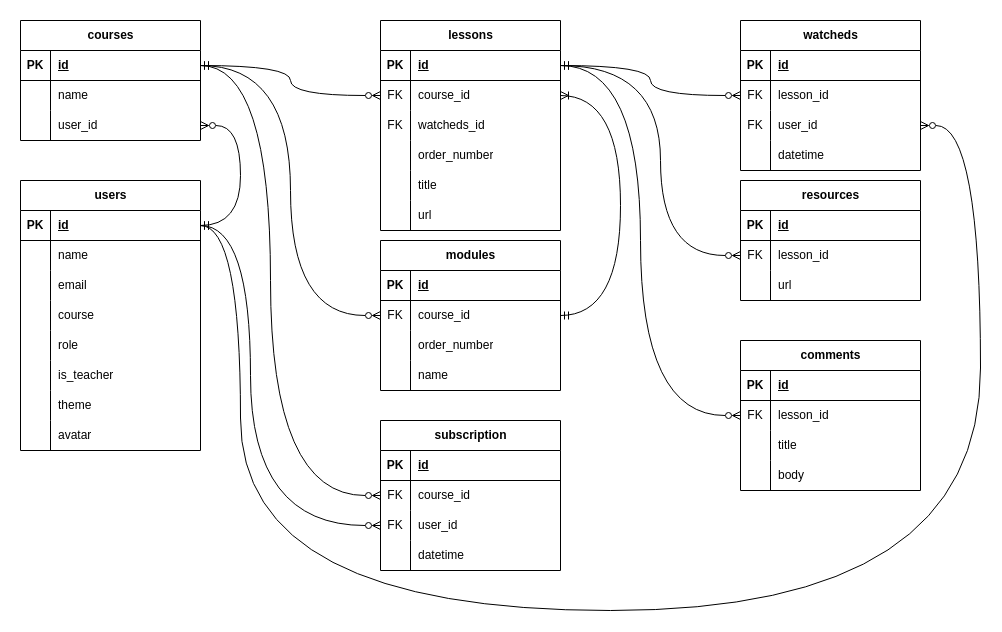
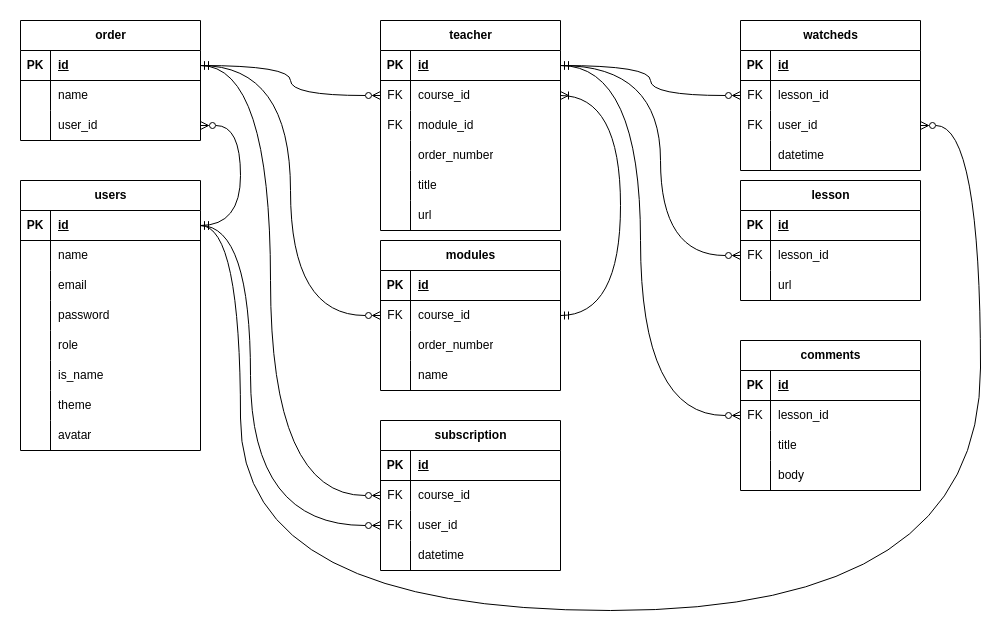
node "courses": label "courses" -> "order"
node "lessons": label "lessons" -> "teacher"
node "watcheds_id": label "watcheds_id" -> "module_id"
node "resources": label "resources" -> "lesson"
node "course": label "course" -> "password"
node "is_teacher": label "is_teacher" -> "is_name"
